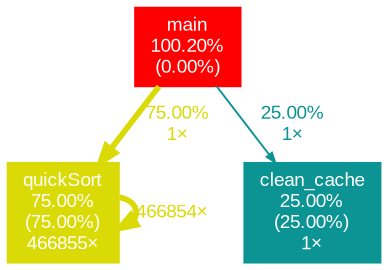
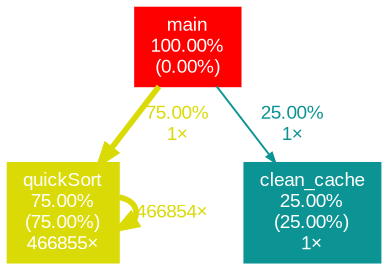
node "main 100.20% (0.00%)": label "main 100.20% (0.00%)" -> "main 100.00% (0.00%)"
